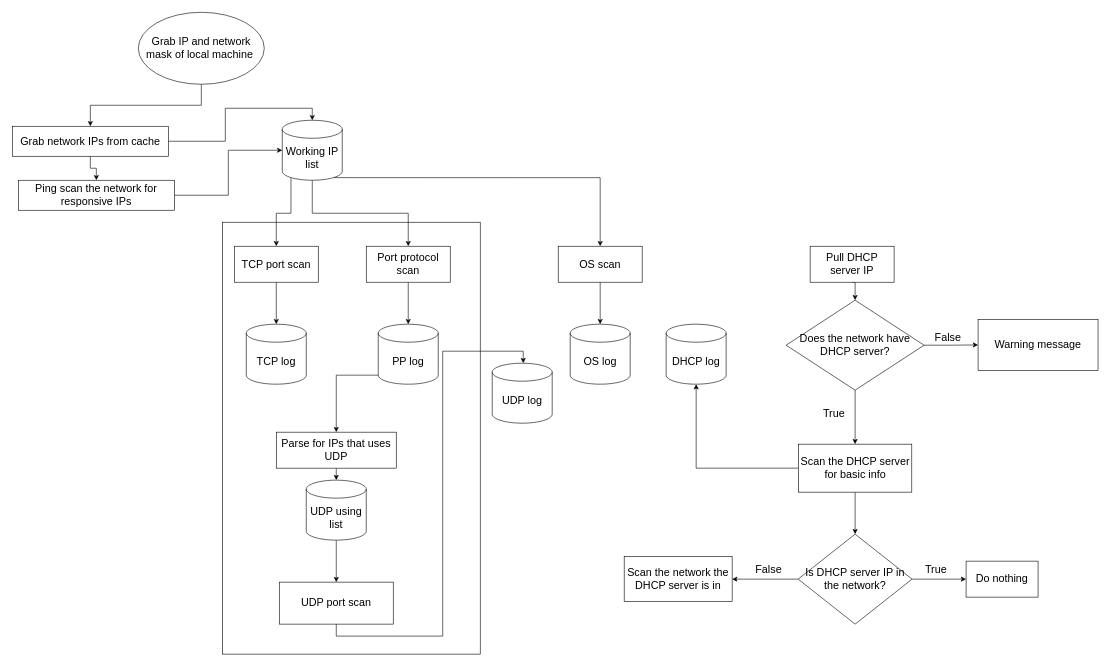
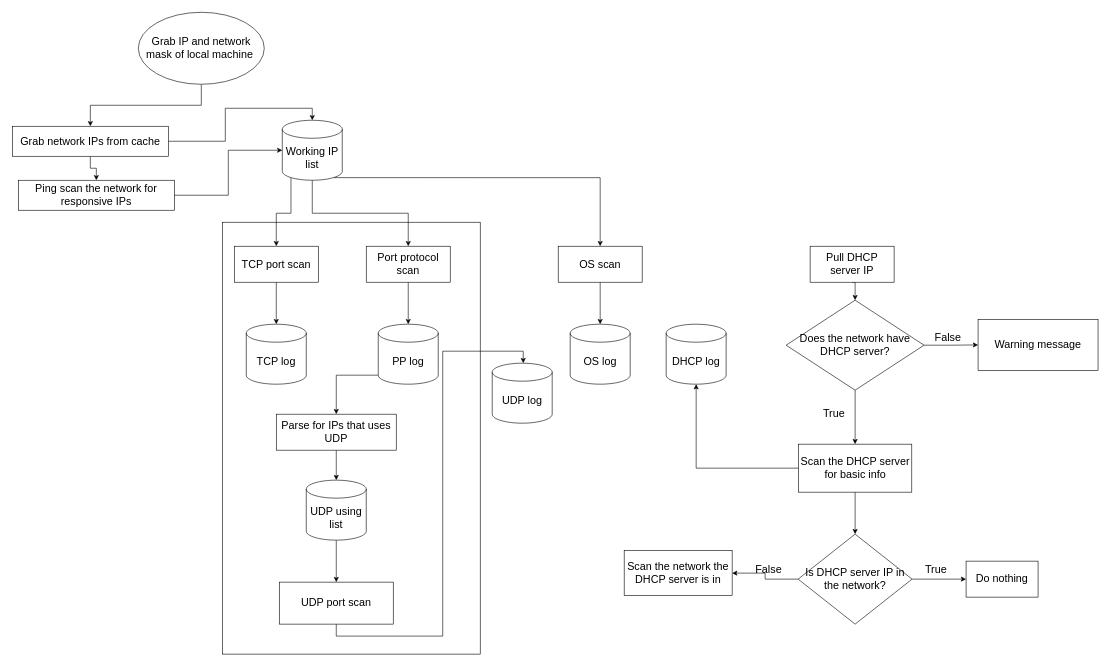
node "Parse for IPs that uses UDP": moved (336, 450) -> (336, 432)
node "Scan the network the DHCP server is in": moved (678, 579) -> (678, 573)
